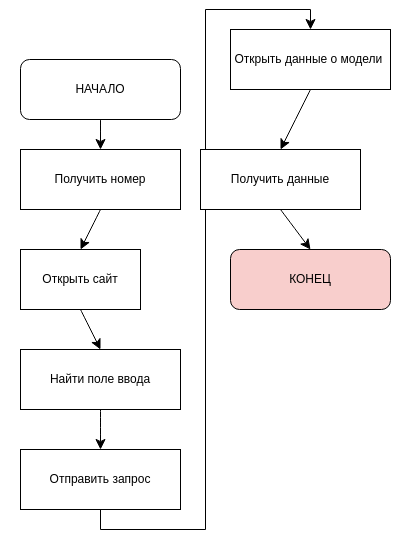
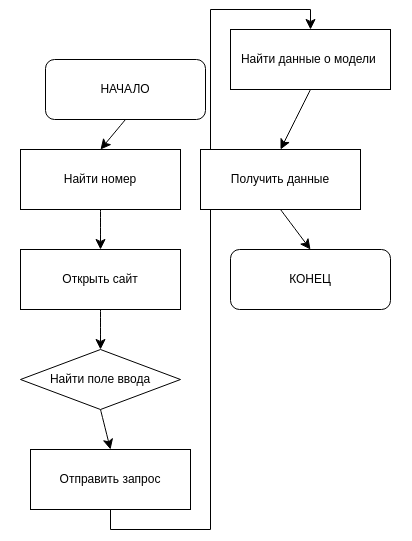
node "Открыть данные о модели": label "Открыть данные о модели" -> "Найти данные о модели"
node "НАЧАЛО": moved (101, 90) -> (126, 90)
node "Получить номер": label "Получить номер" -> "Найти номер"
node "Открыть сайт": size 120x60 -> 160x60
node "КОНЕЦ": fillcolor #f8cecc -> #ffffff
node "Найти поле ввода": shape rectangle -> diamond
node "Отправить запрос": moved (101, 480) -> (111, 480)
